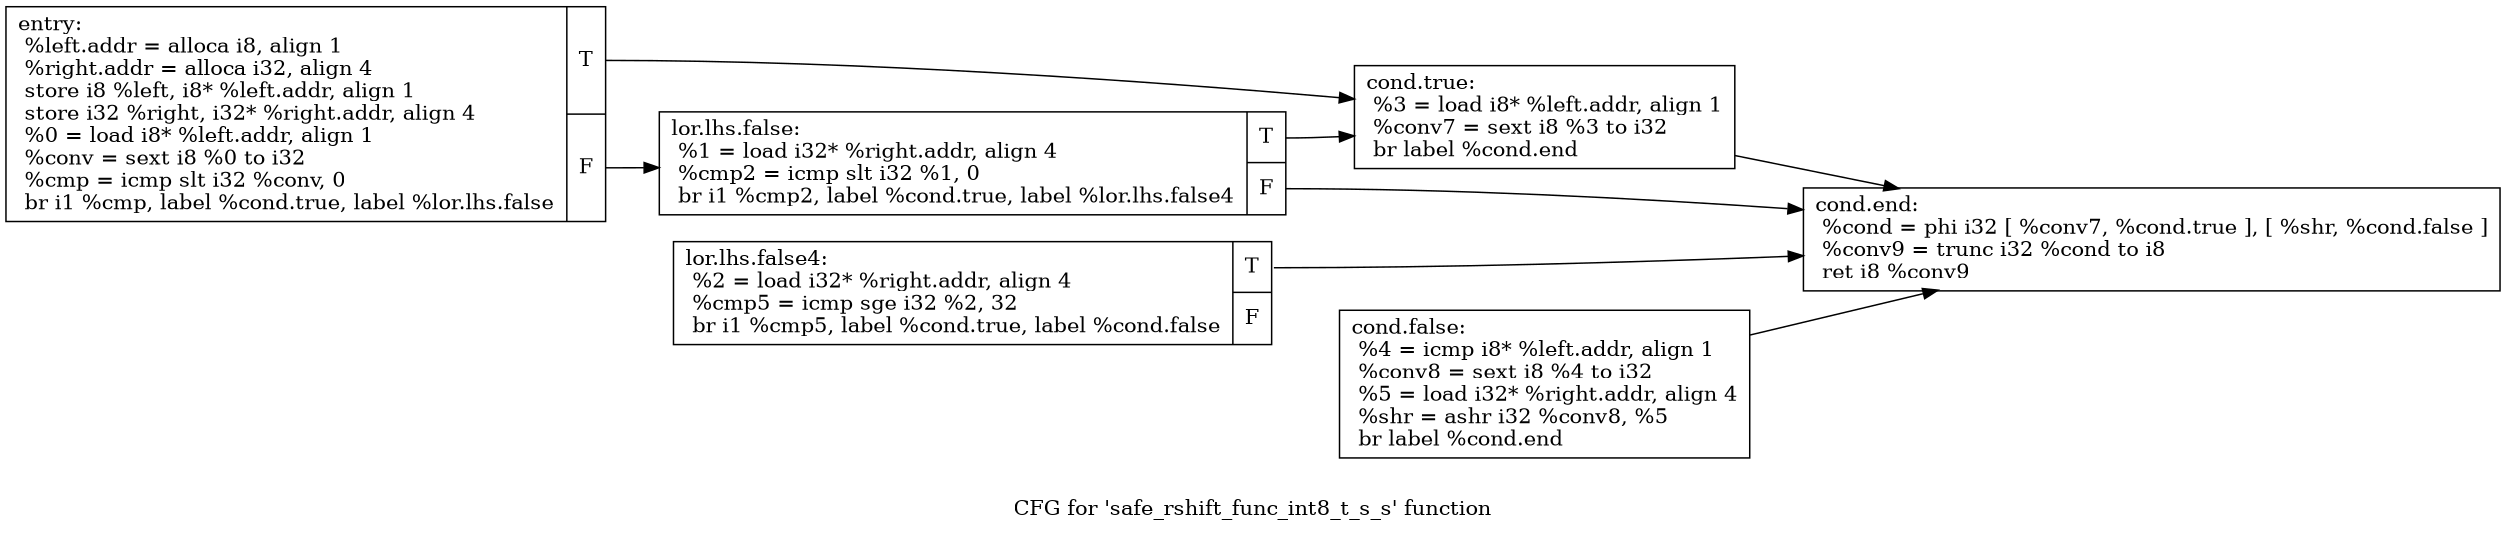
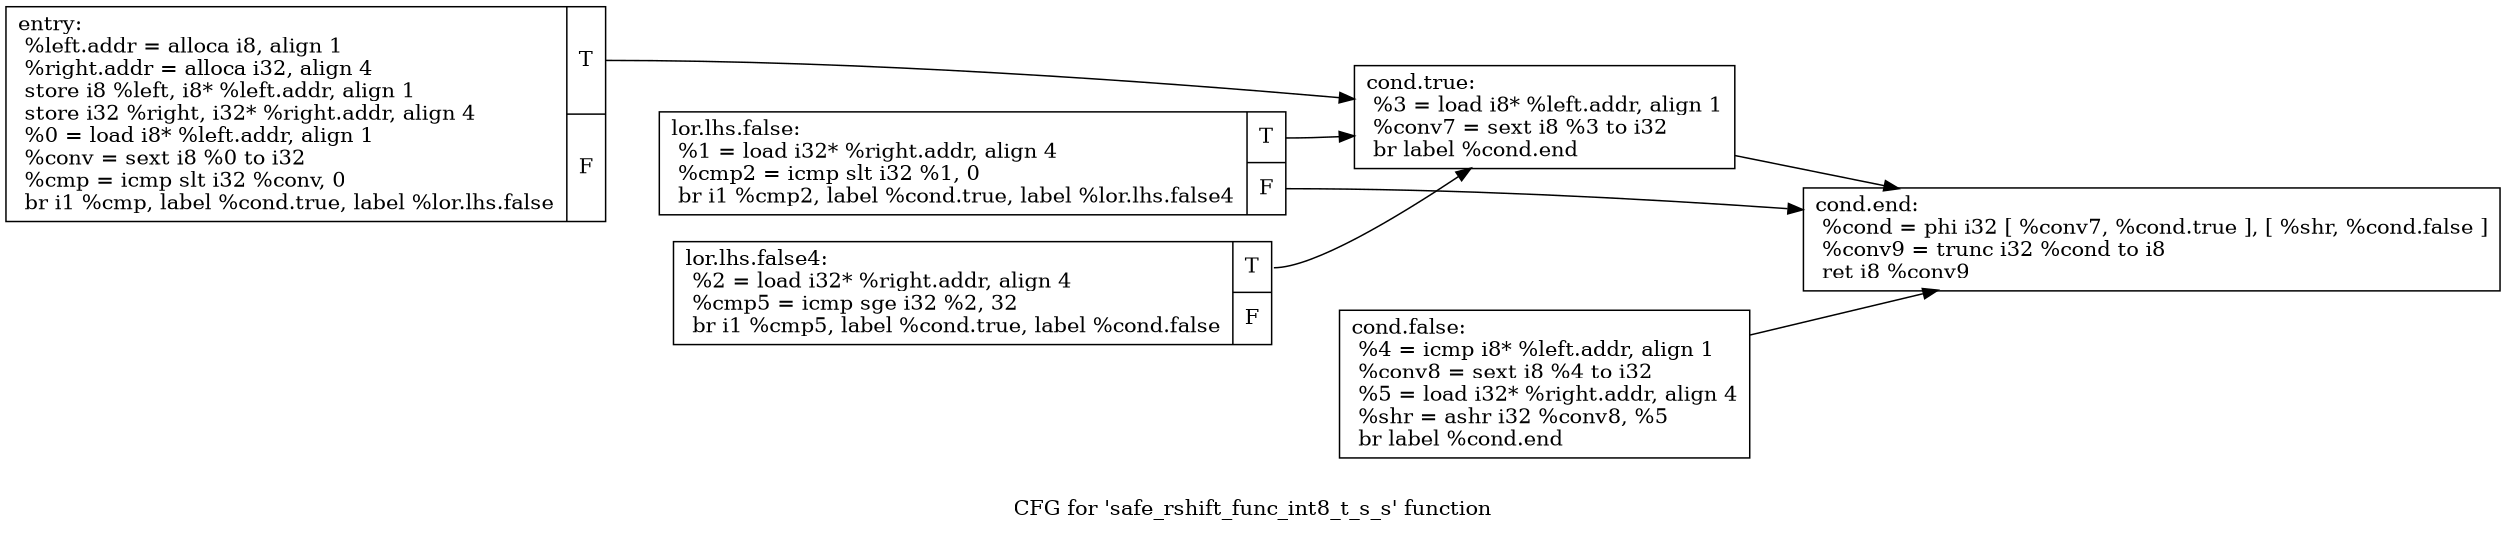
edge "entry:" -> "lor.lhs.false:": removed
edge "lor.lhs.false4:" -> "cond.end:": now "lor.lhs.false4:" -> "cond.true:"
